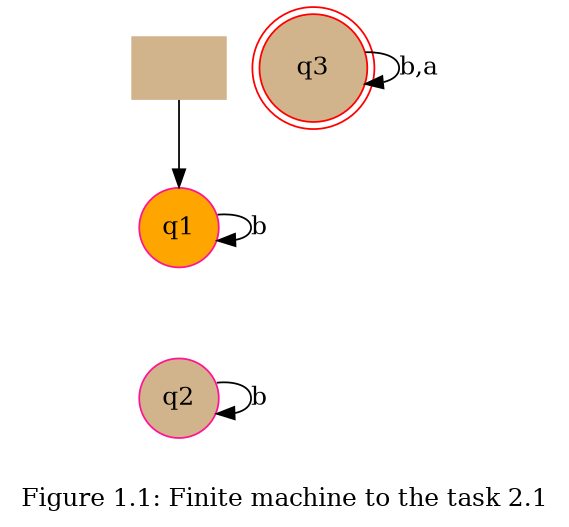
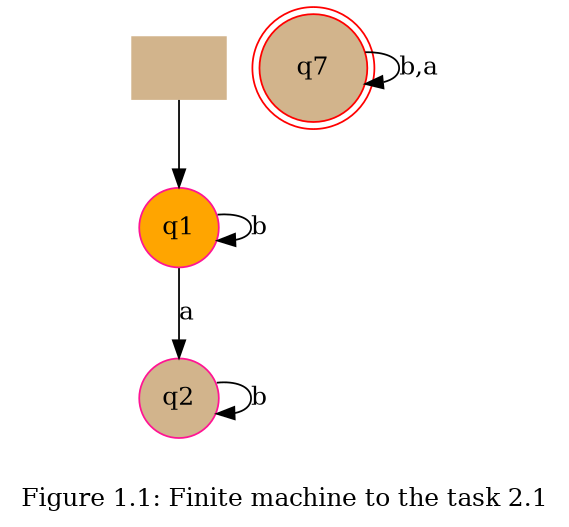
node "q3": label "q3" -> "q7"
edge "q1" -> "q2": added, label "a"
